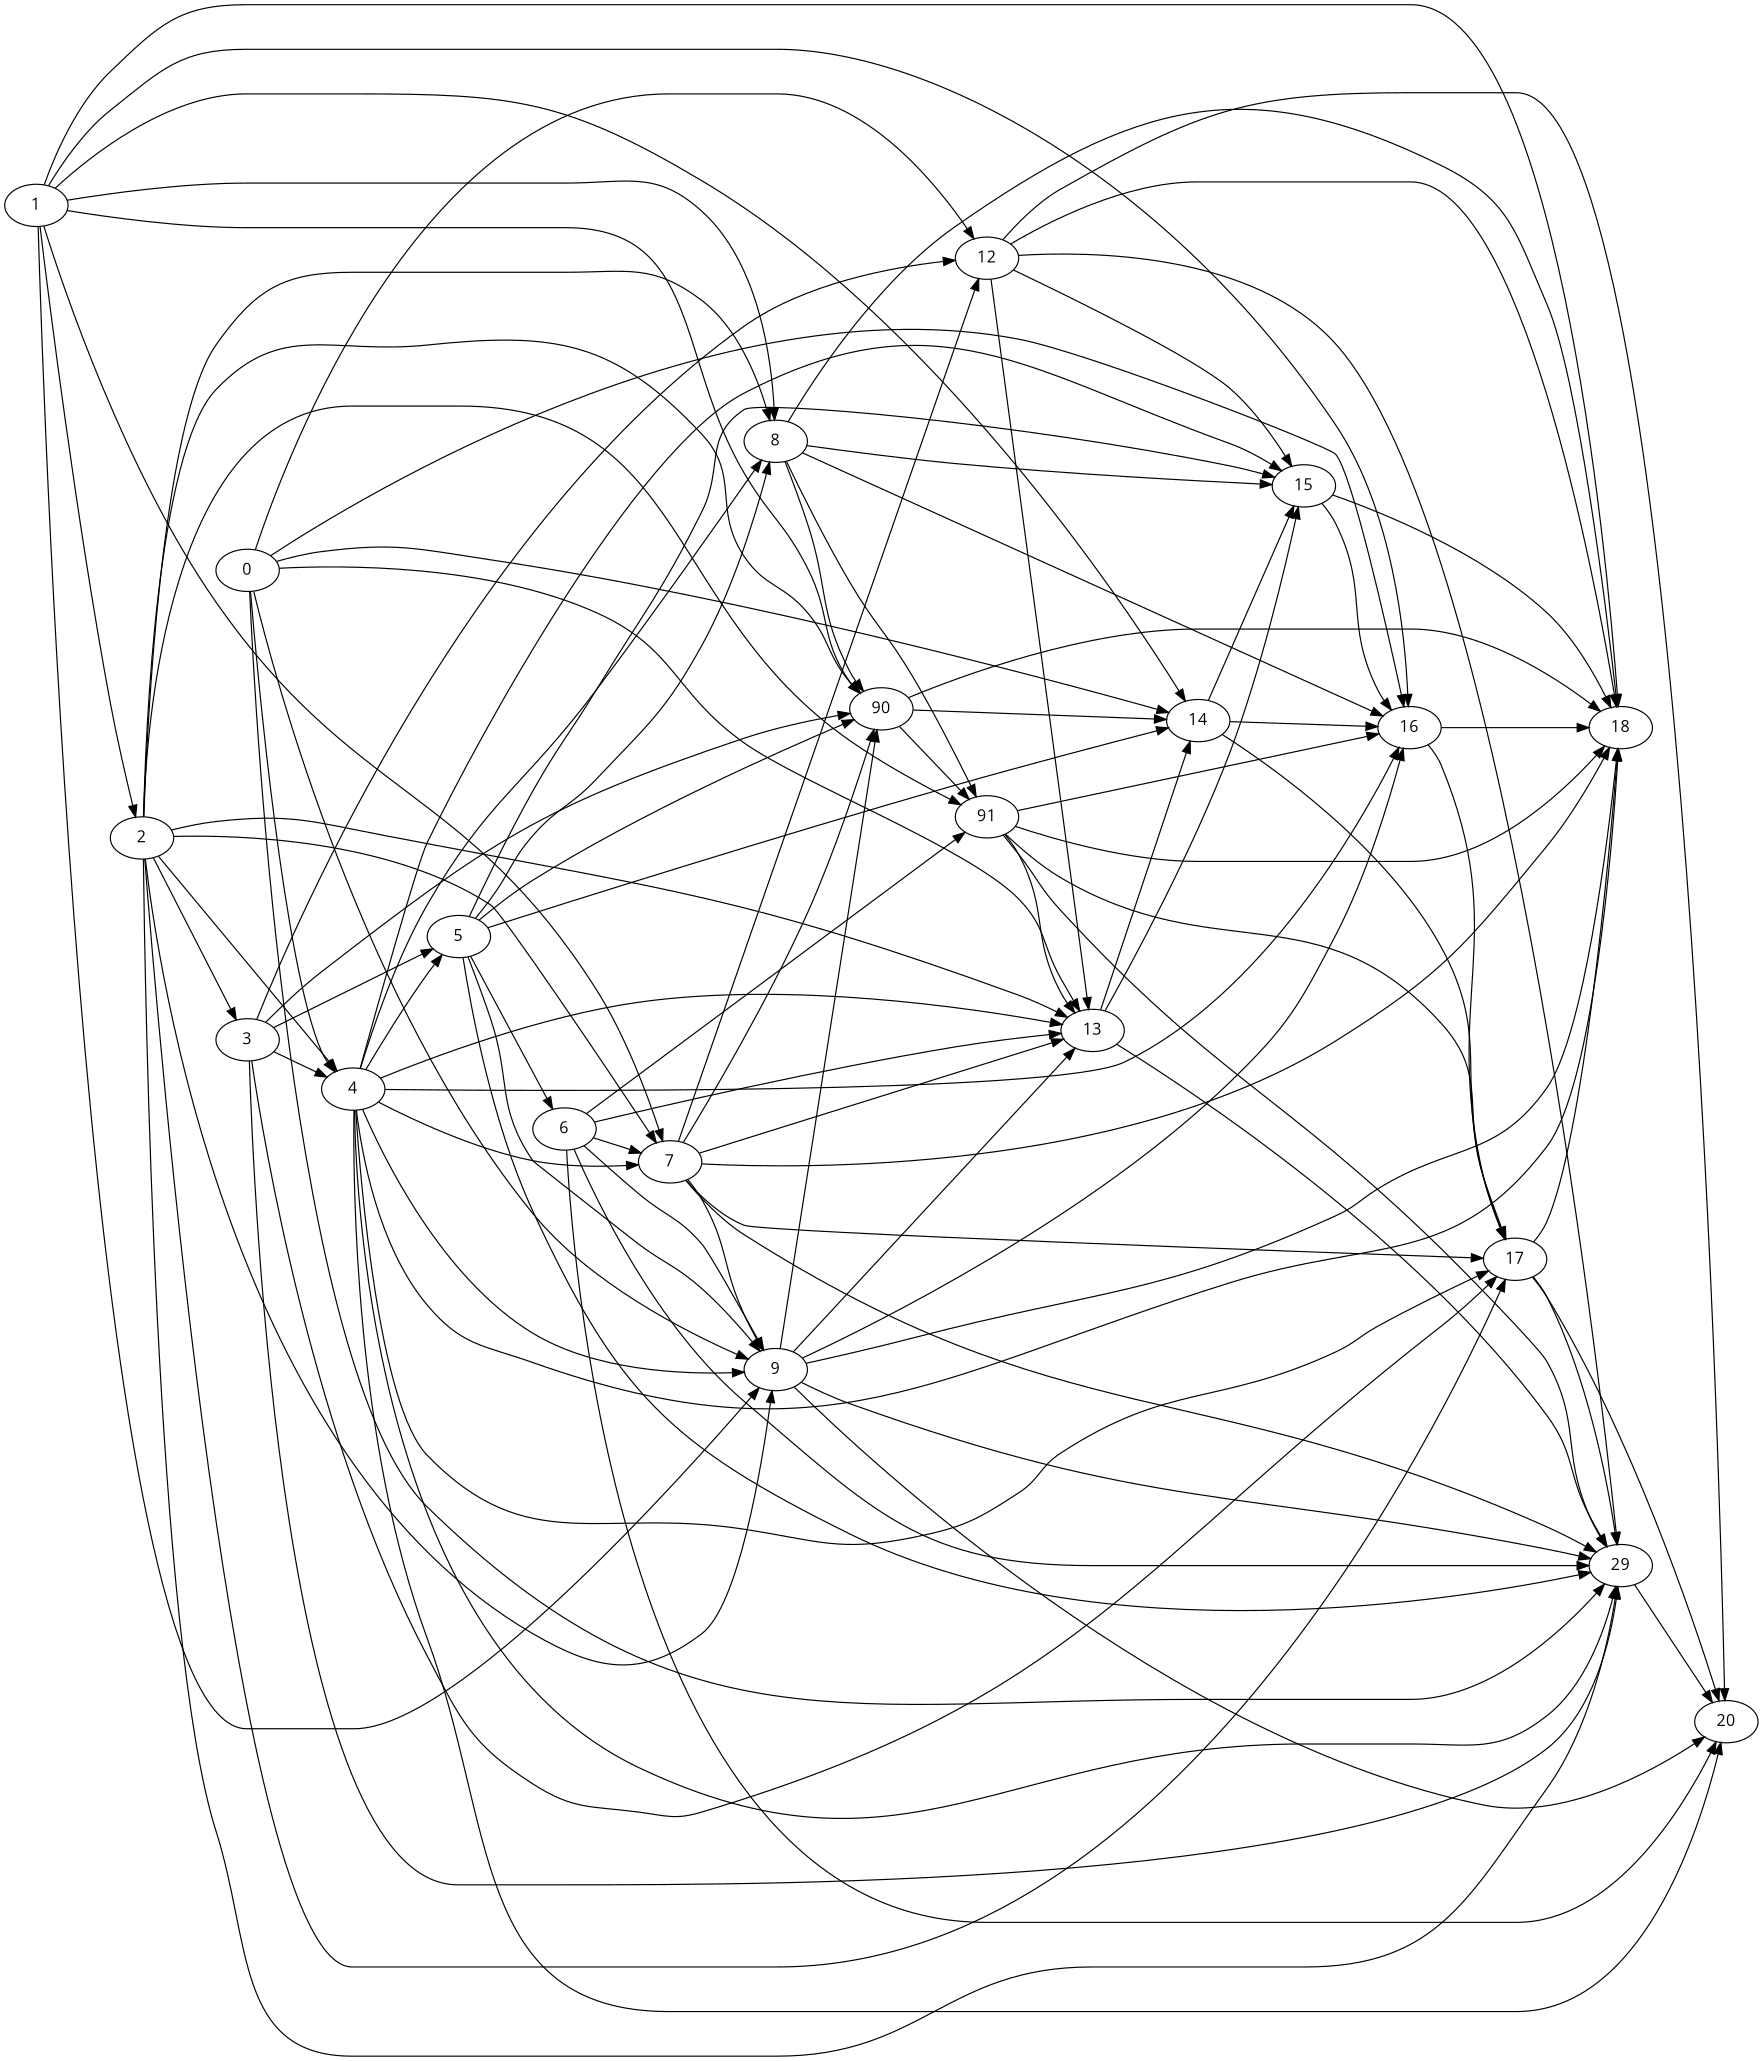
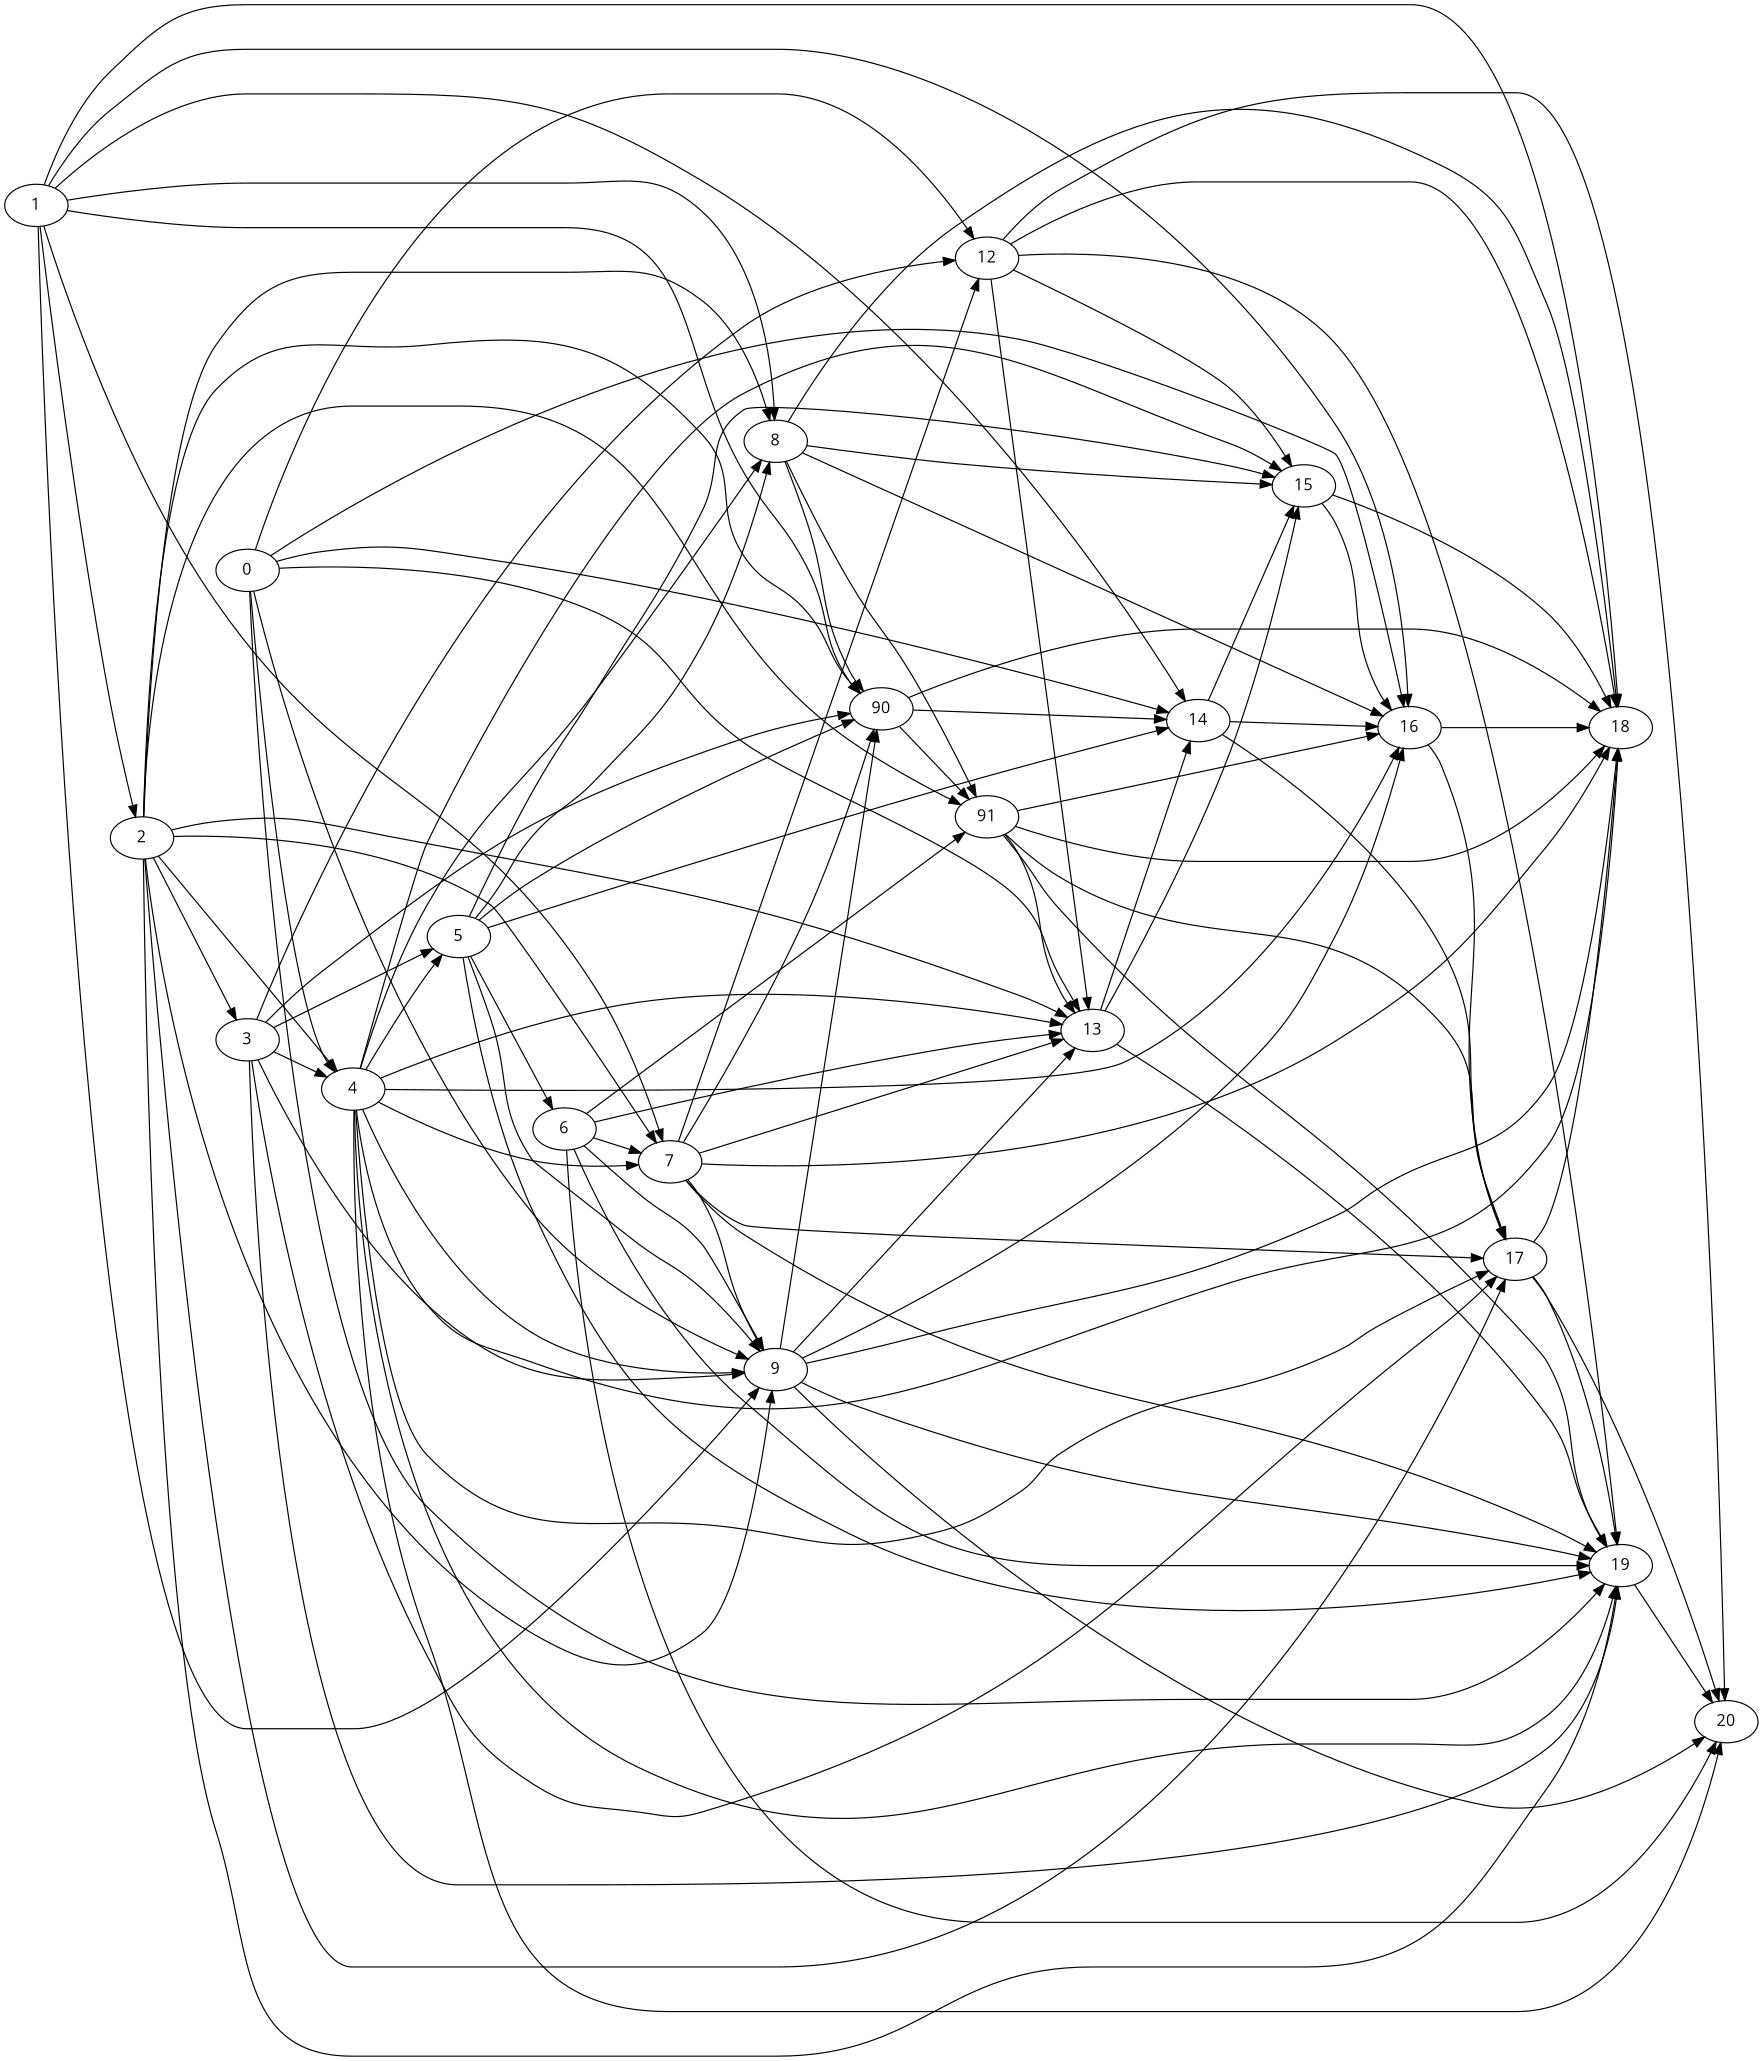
edge "3" -> "9": added
node "29": label "29" -> "19"
